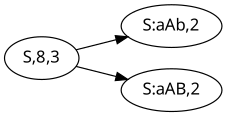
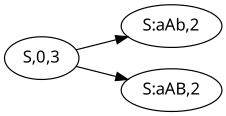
node "S,8,3": label "S,8,3" -> "S,0,3"
